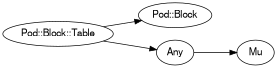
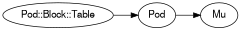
node "Pod::Block": removed
node "Any": label "Any" -> "Pod"
